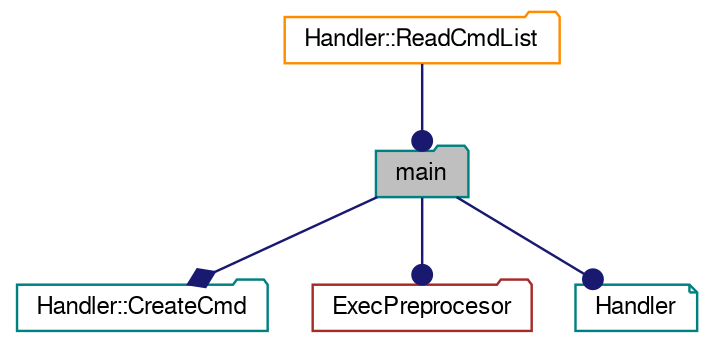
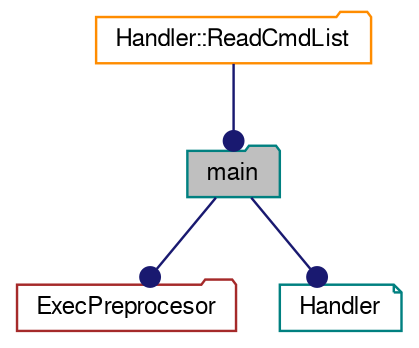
node "Handler::CreateCmd": removed
